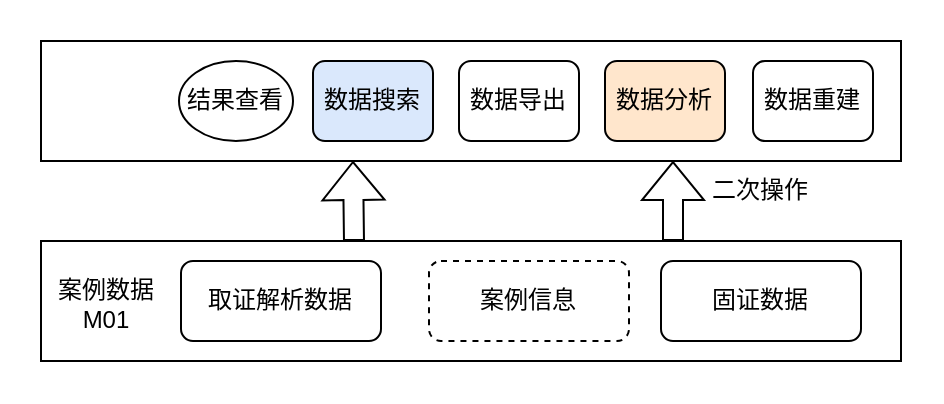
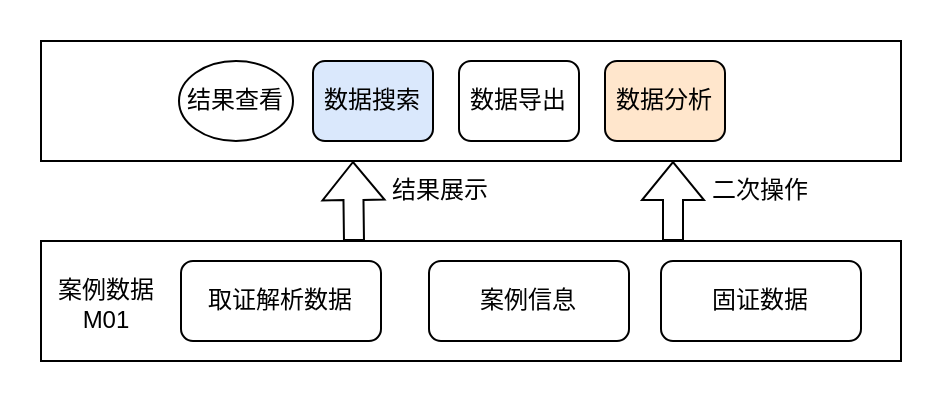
node "数据重建": removed
node "结果展示": added
node "案例信息": style dashed -> solid
